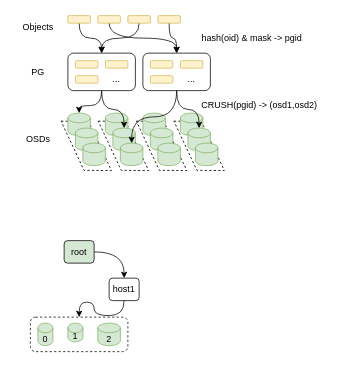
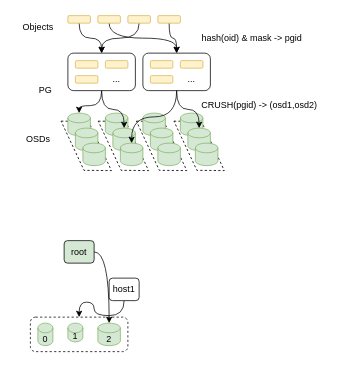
node "PG": moved (38, 72) -> (45, 90)
edge "root" -> "host1": now "root" -> "2"
